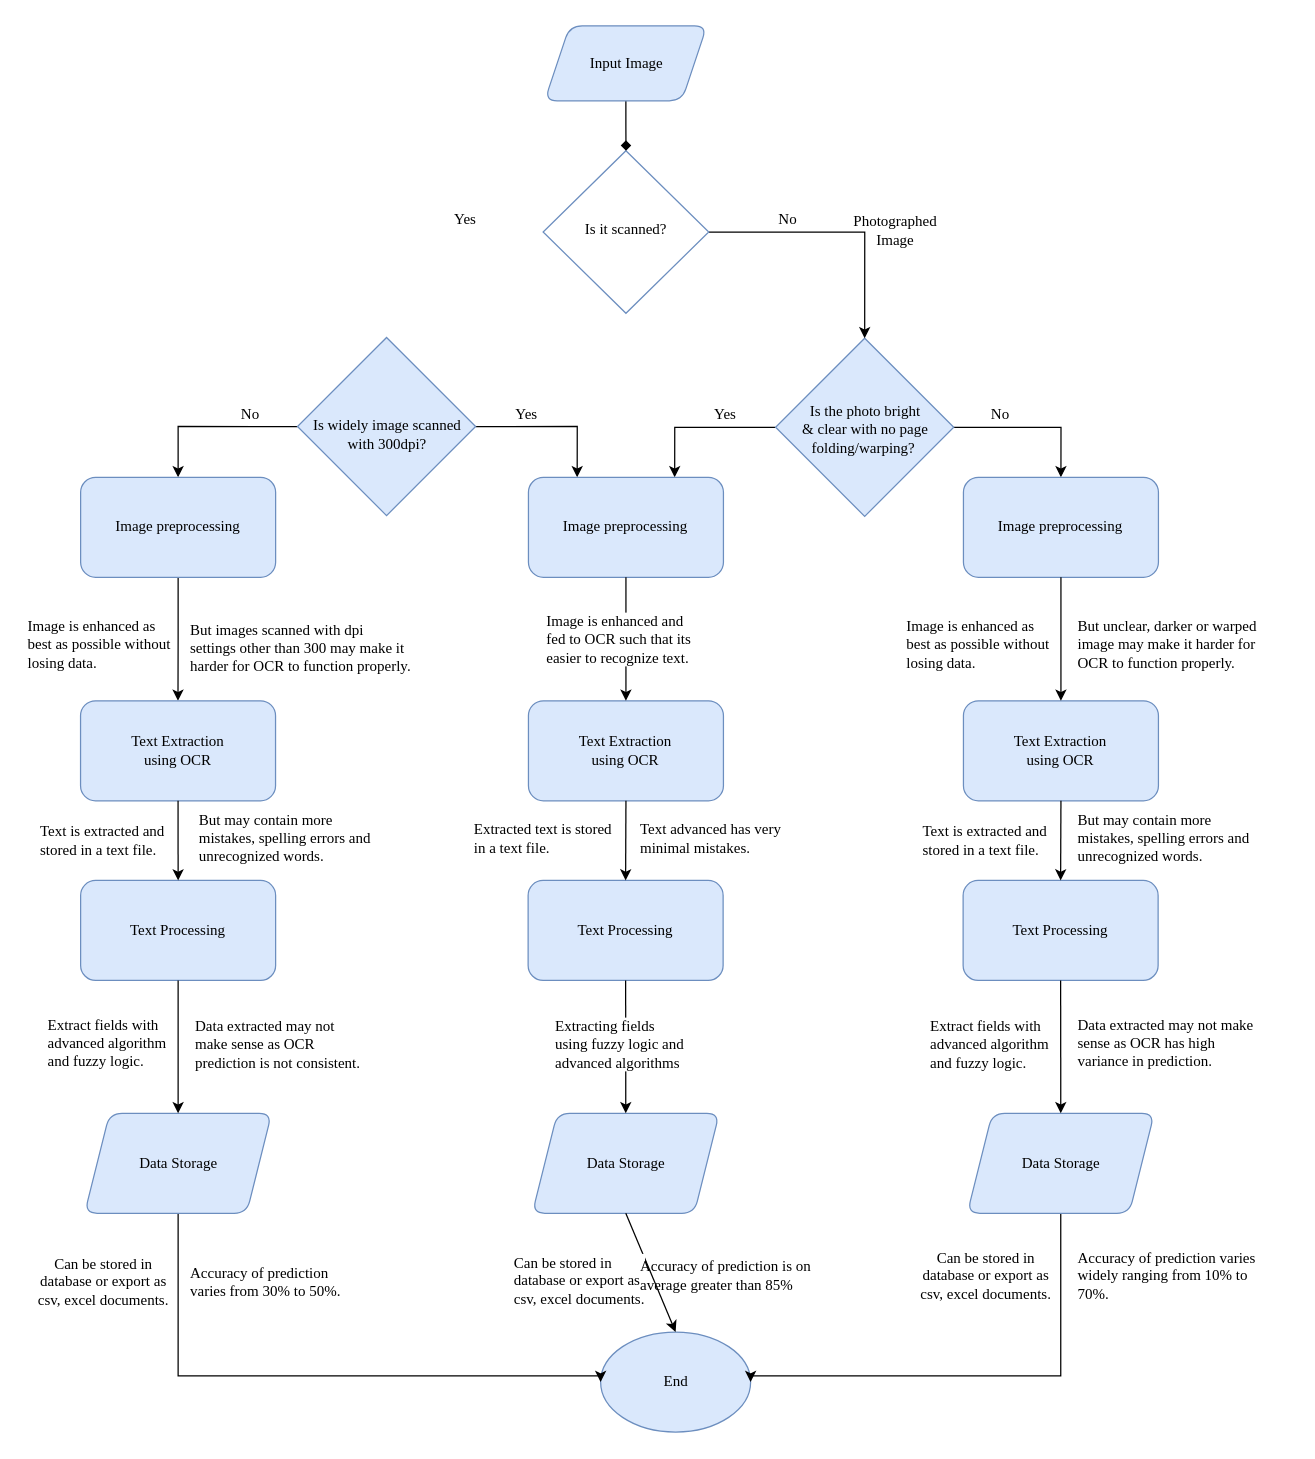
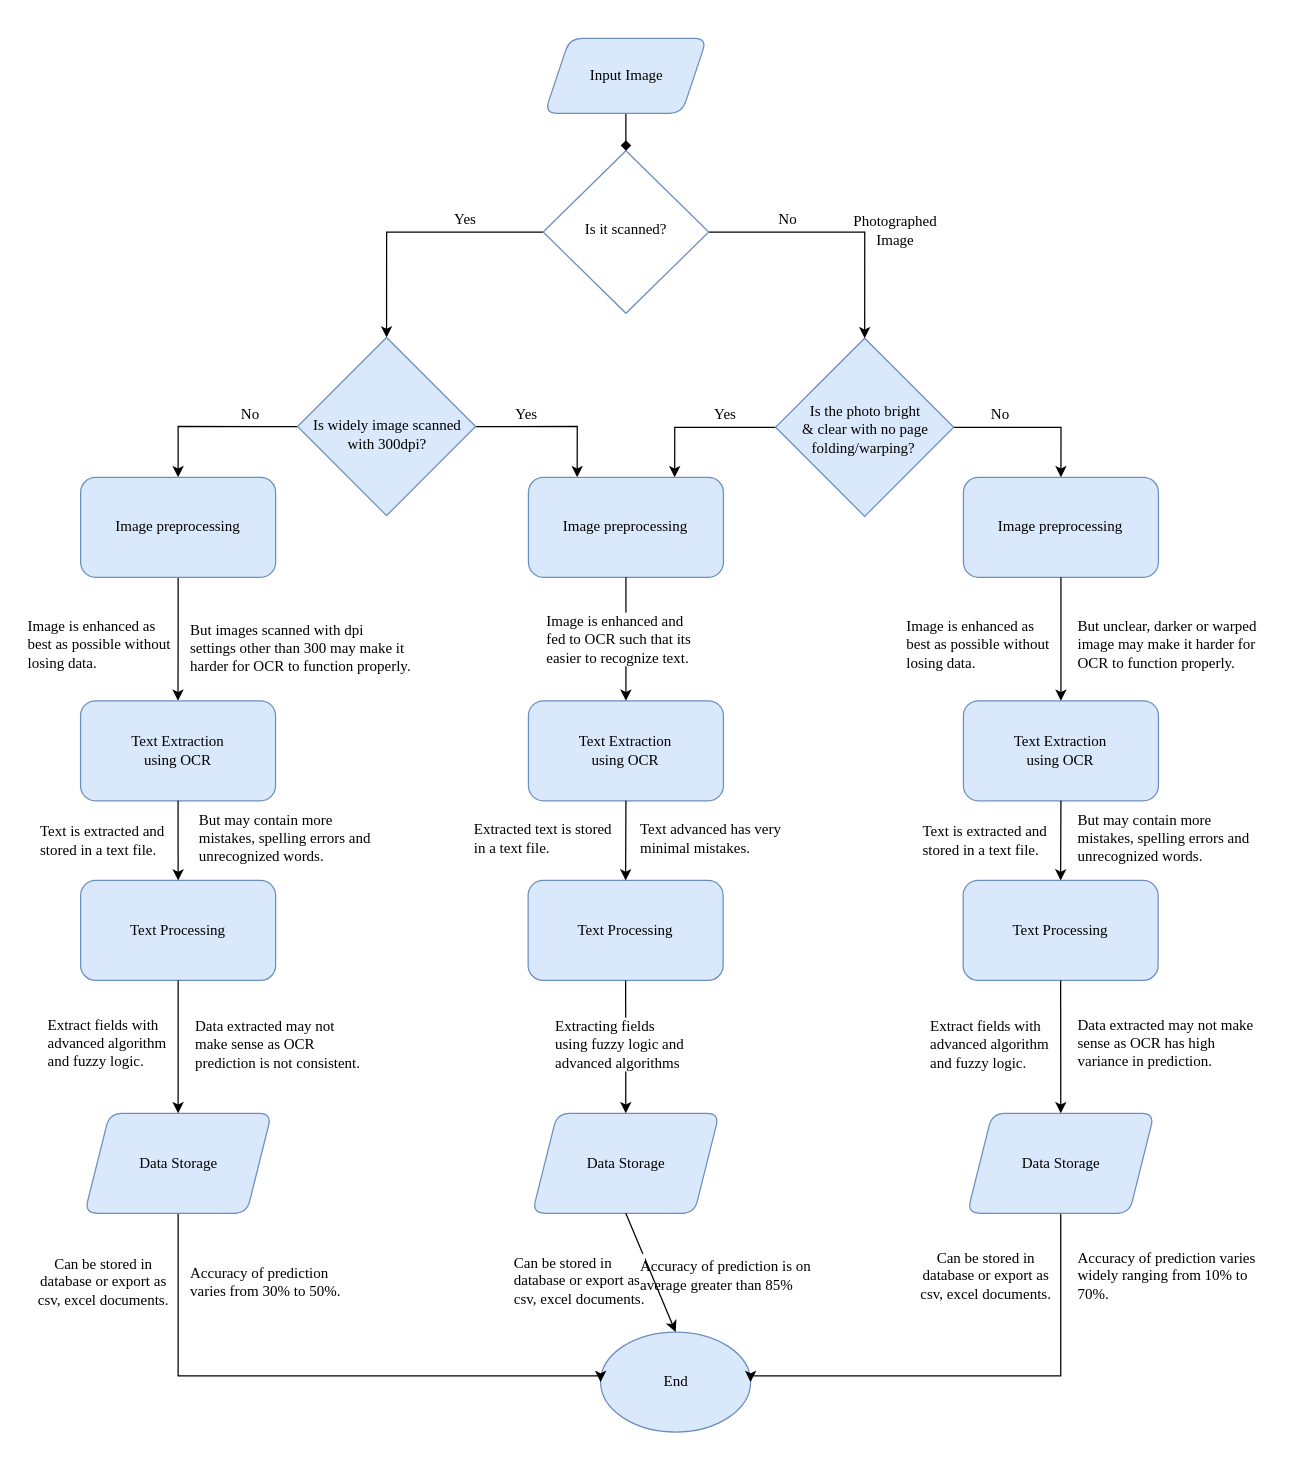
node "Input Image": moved (626, 63) -> (626, 76)
edge "Is it scanned?" -> "Is widely image scanned with 300dpi?": added
